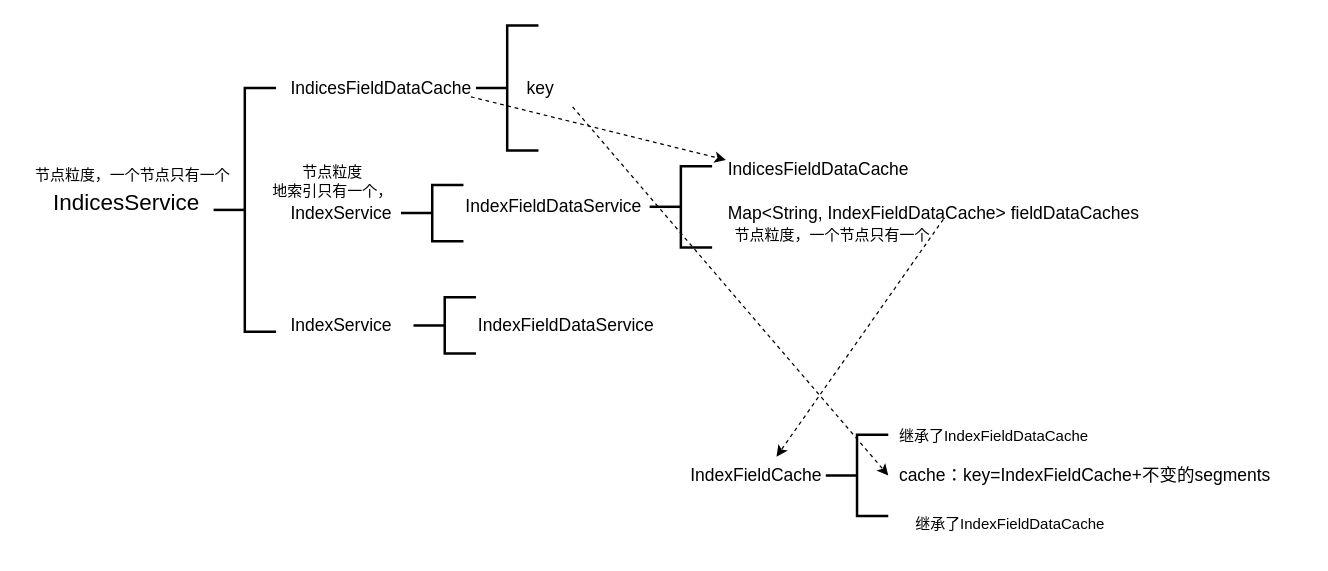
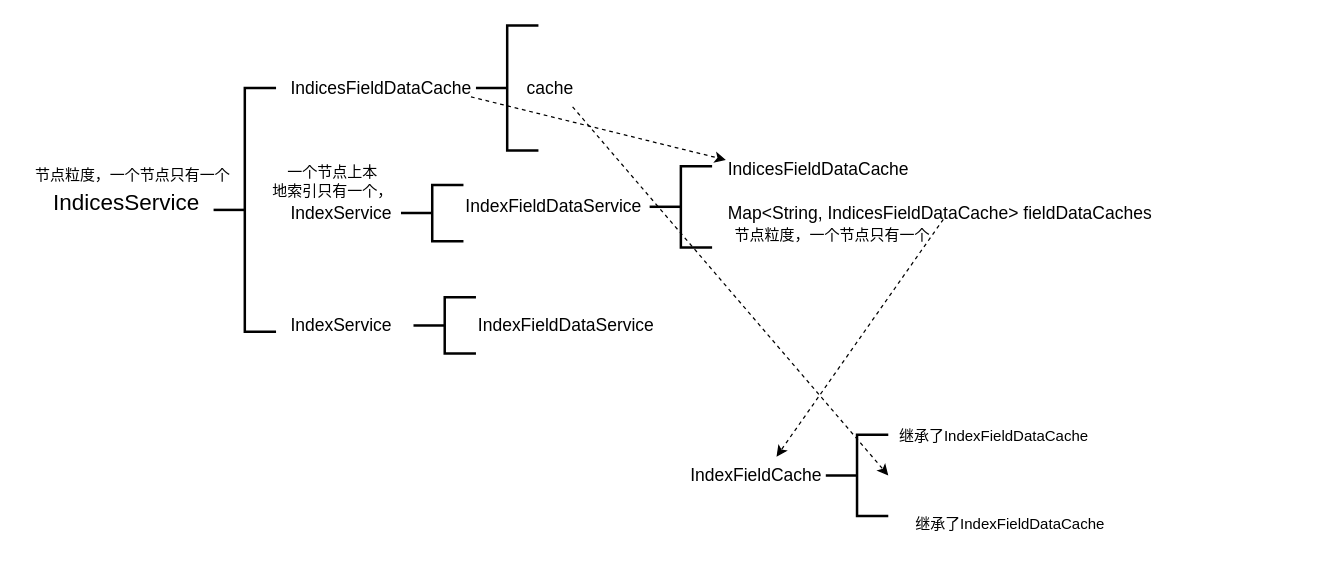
node "key": label "key" -> "cache"
node "节点粒度 地索引只有一个，": label "节点粒度 地索引只有一个，" -> "一个节点上本 地索引只有一个，"
node "Map<String, IndexFieldDataCache> fieldDataCaches": label "Map<String, IndexFieldDataCache> fieldDataCaches" -> "Map<String, IndicesFieldDataCache> fieldDataCaches"
node "cache：key=IndexFieldCache+不变的segments": removed
